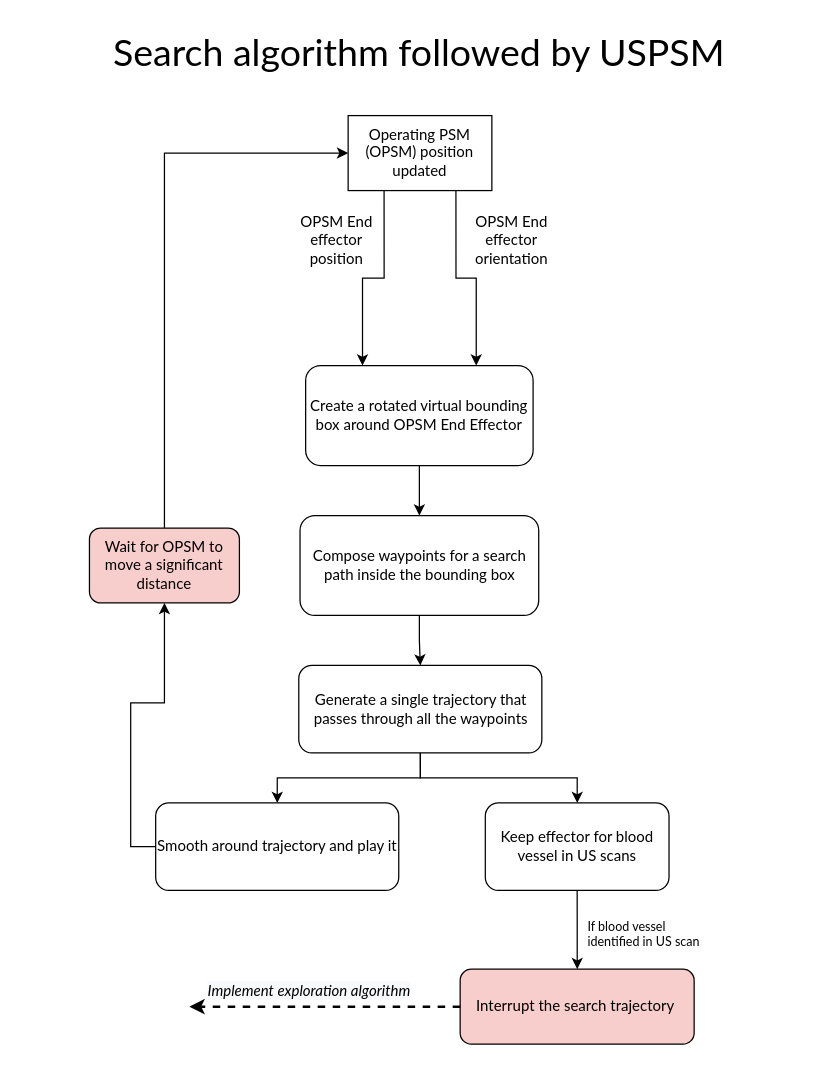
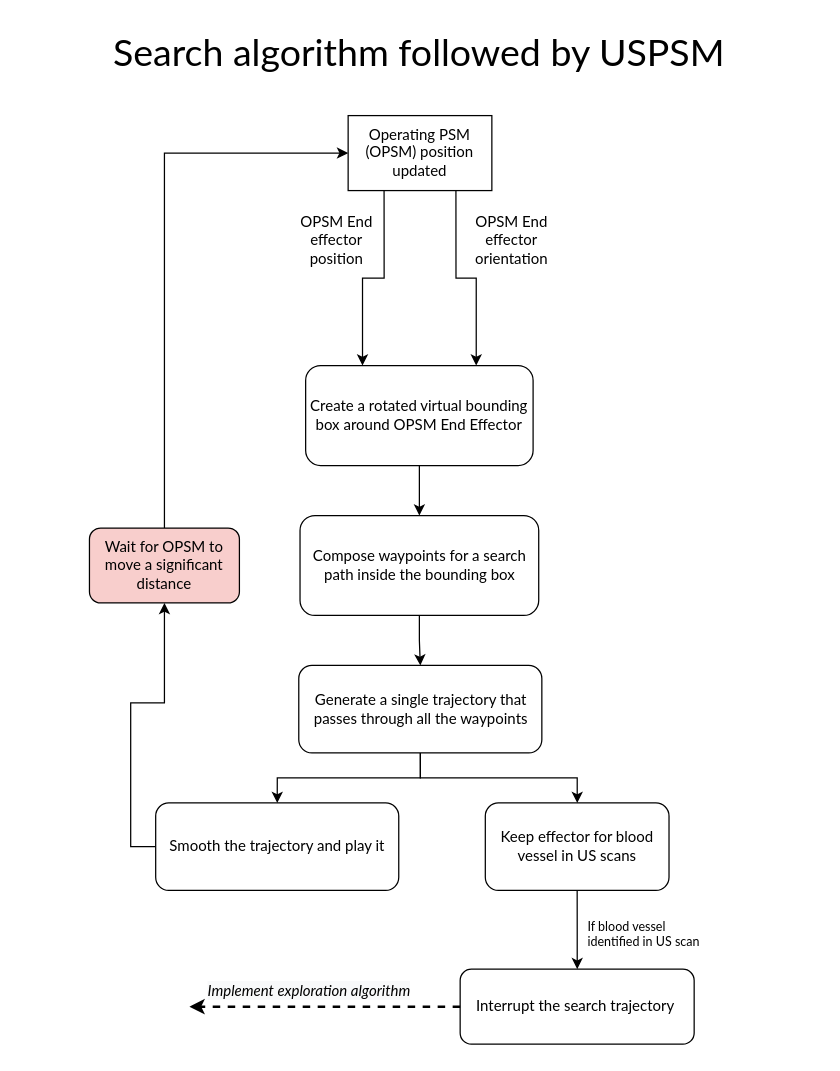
node "Smooth around trajectory and play it": label "Smooth around trajectory and play it" -> "Smooth the trajectory and play it"
node "Interrupt the search trajectory": fillcolor #f8cecc -> #ffffff
